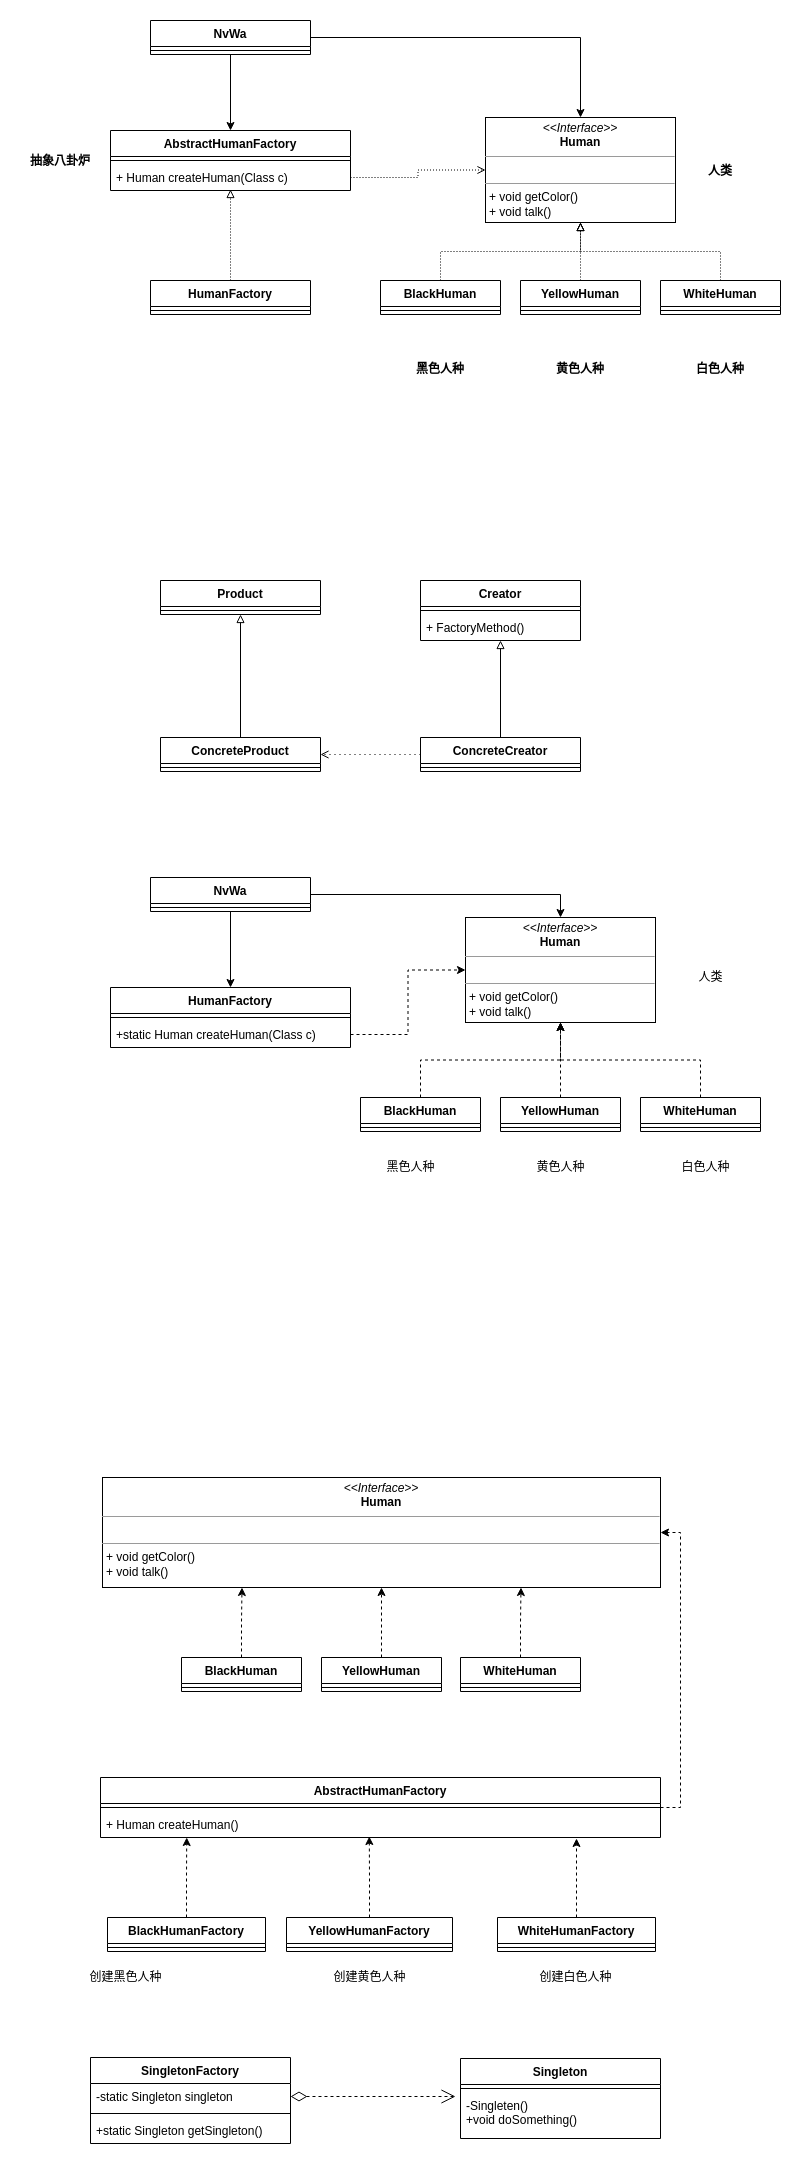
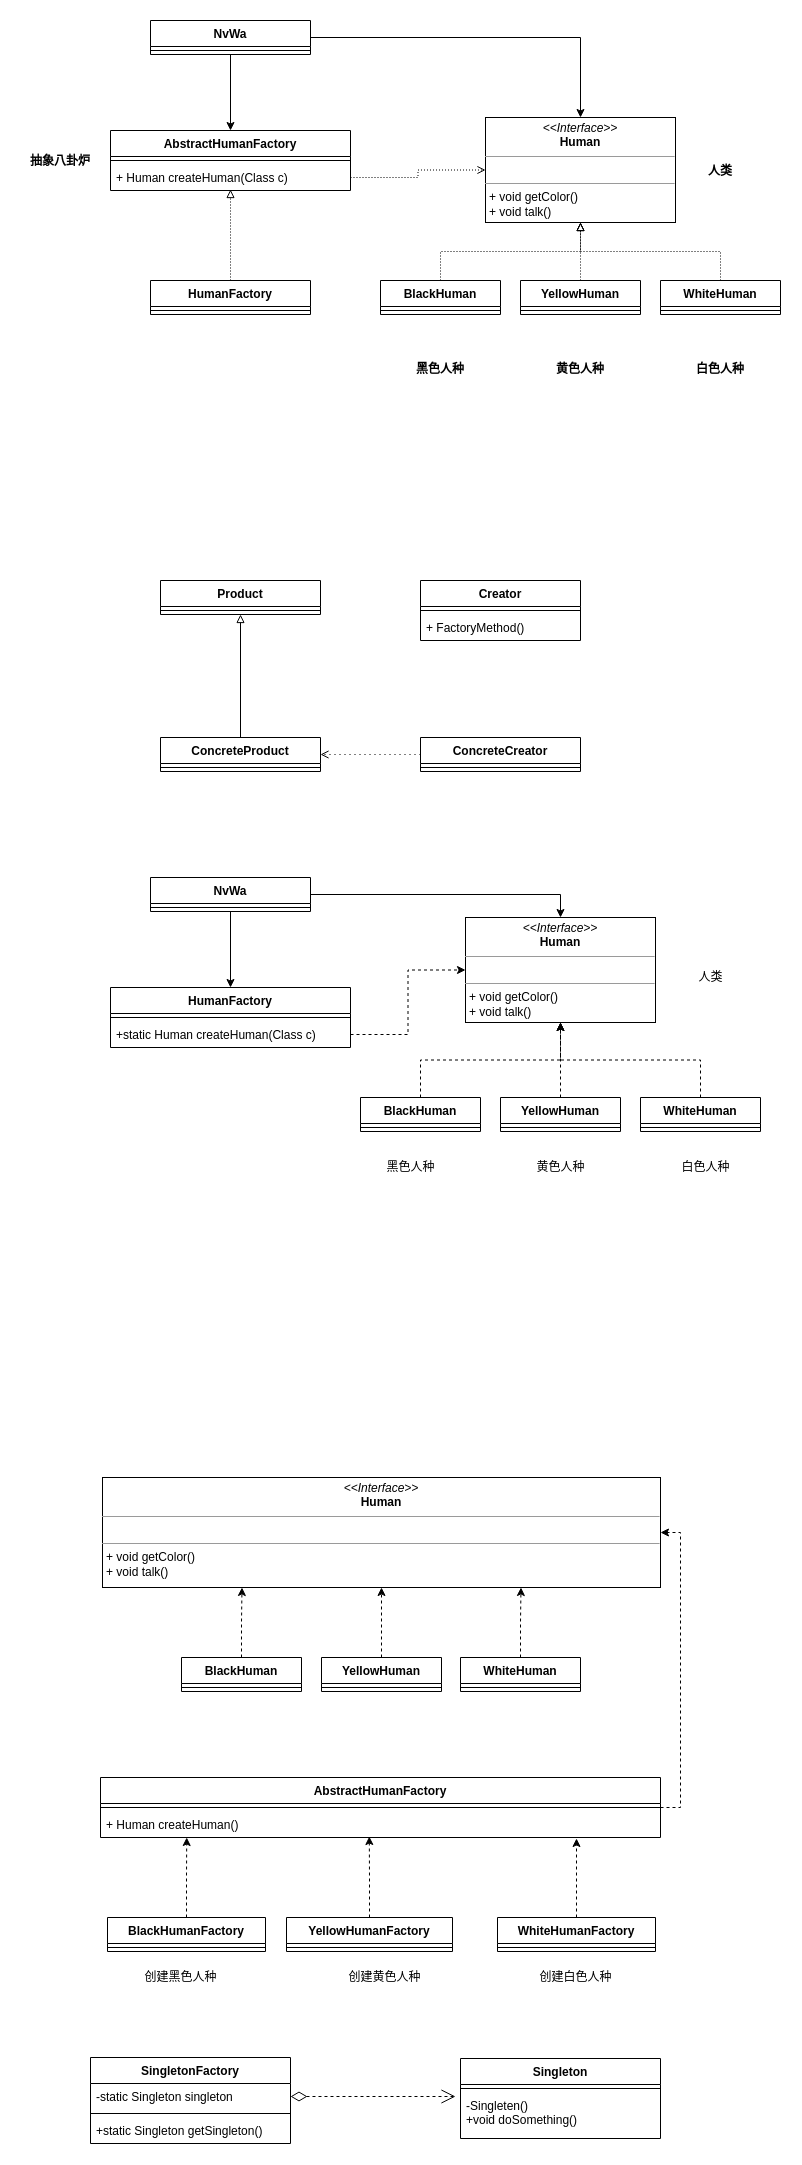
edge "ConcreteCreator" -> "+ FactoryMethod()": removed
node "创建黑色人种": moved (126, 1978) -> (181, 1978)
node "创建黄色人种": moved (370, 1978) -> (385, 1978)
